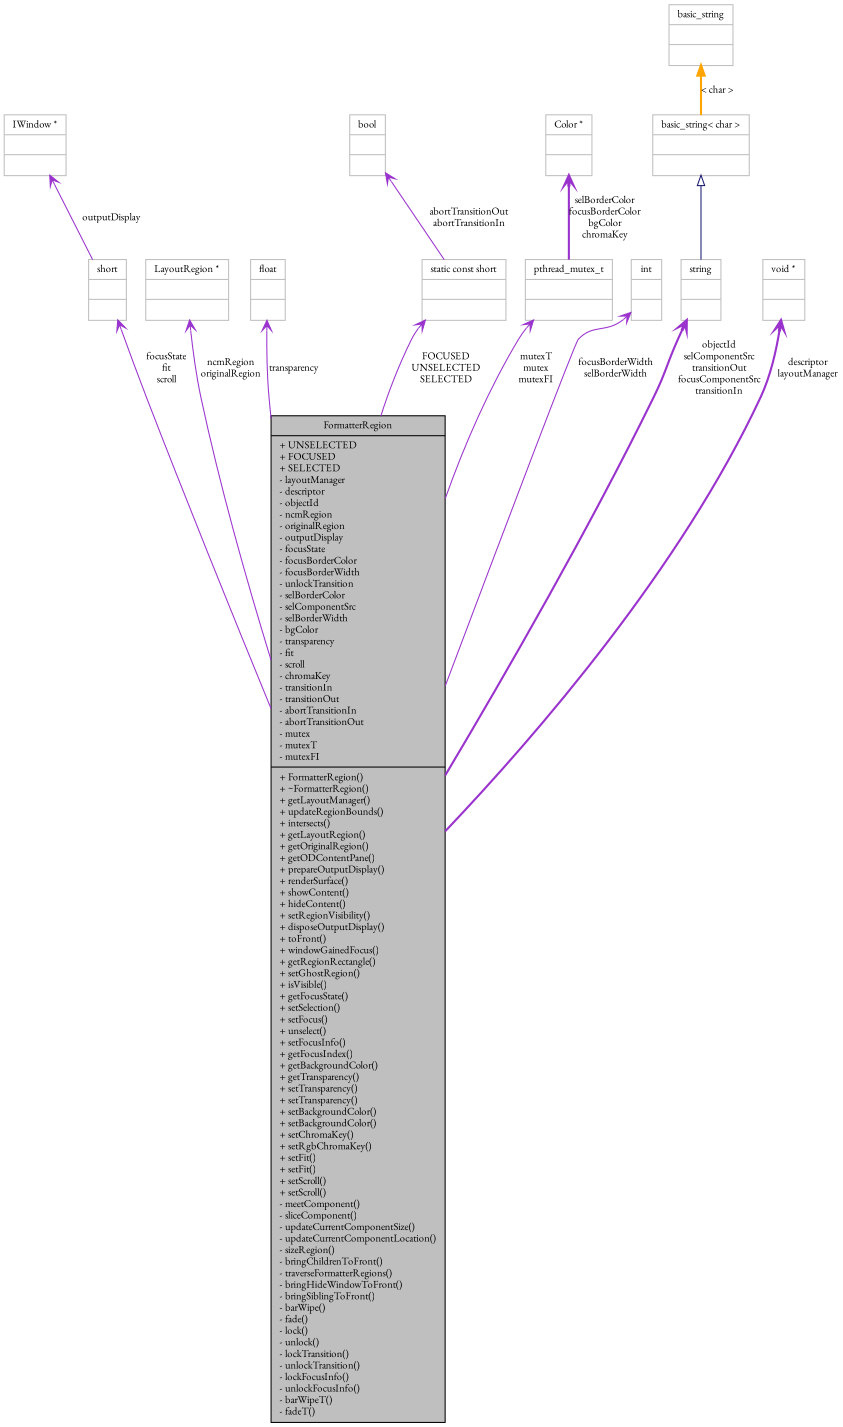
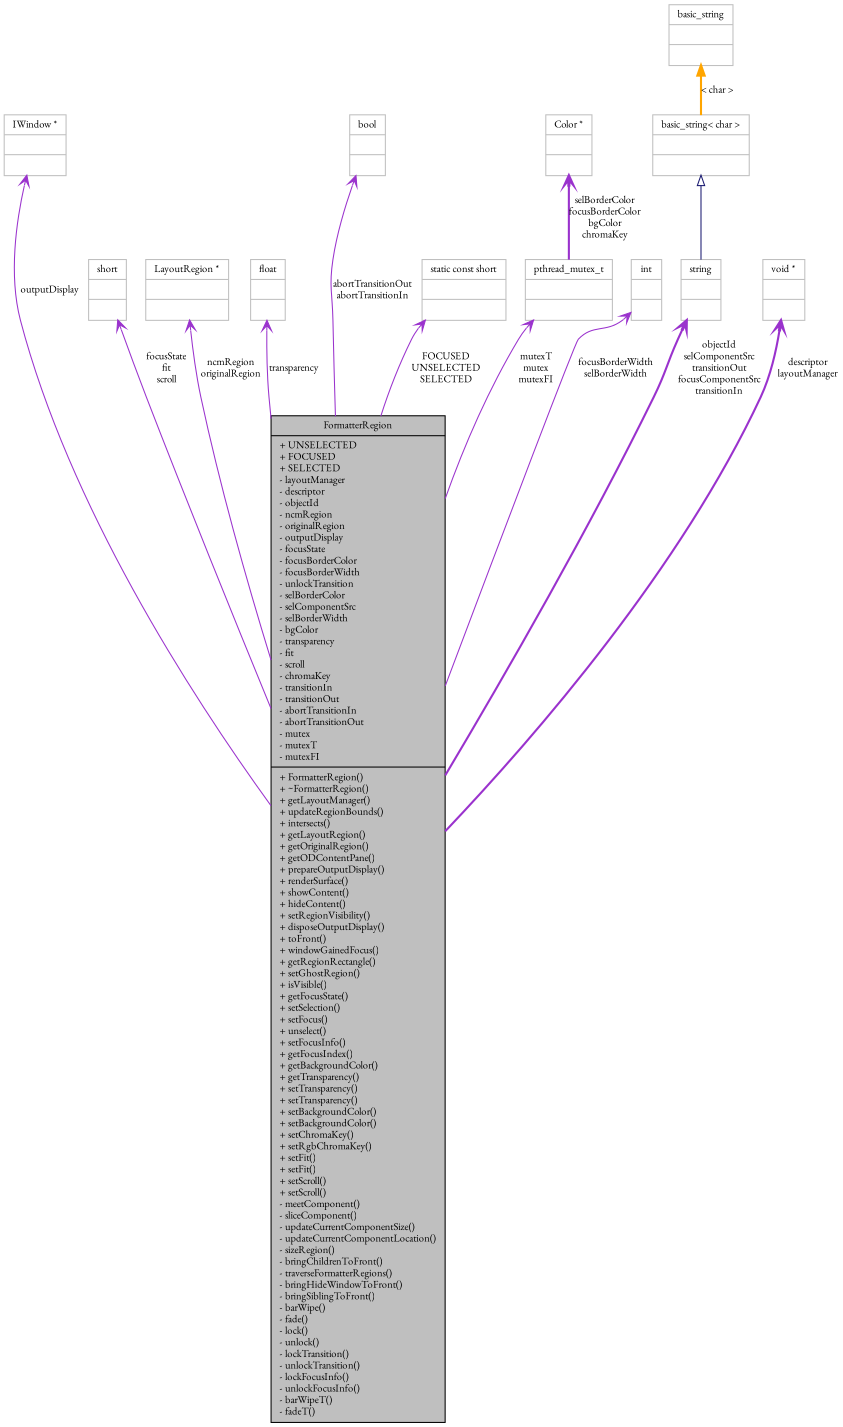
edge "static const short" -> "bool": now "FormatterRegion" -> "bool"
edge "short" -> "IWindow *": now "FormatterRegion" -> "IWindow *"
